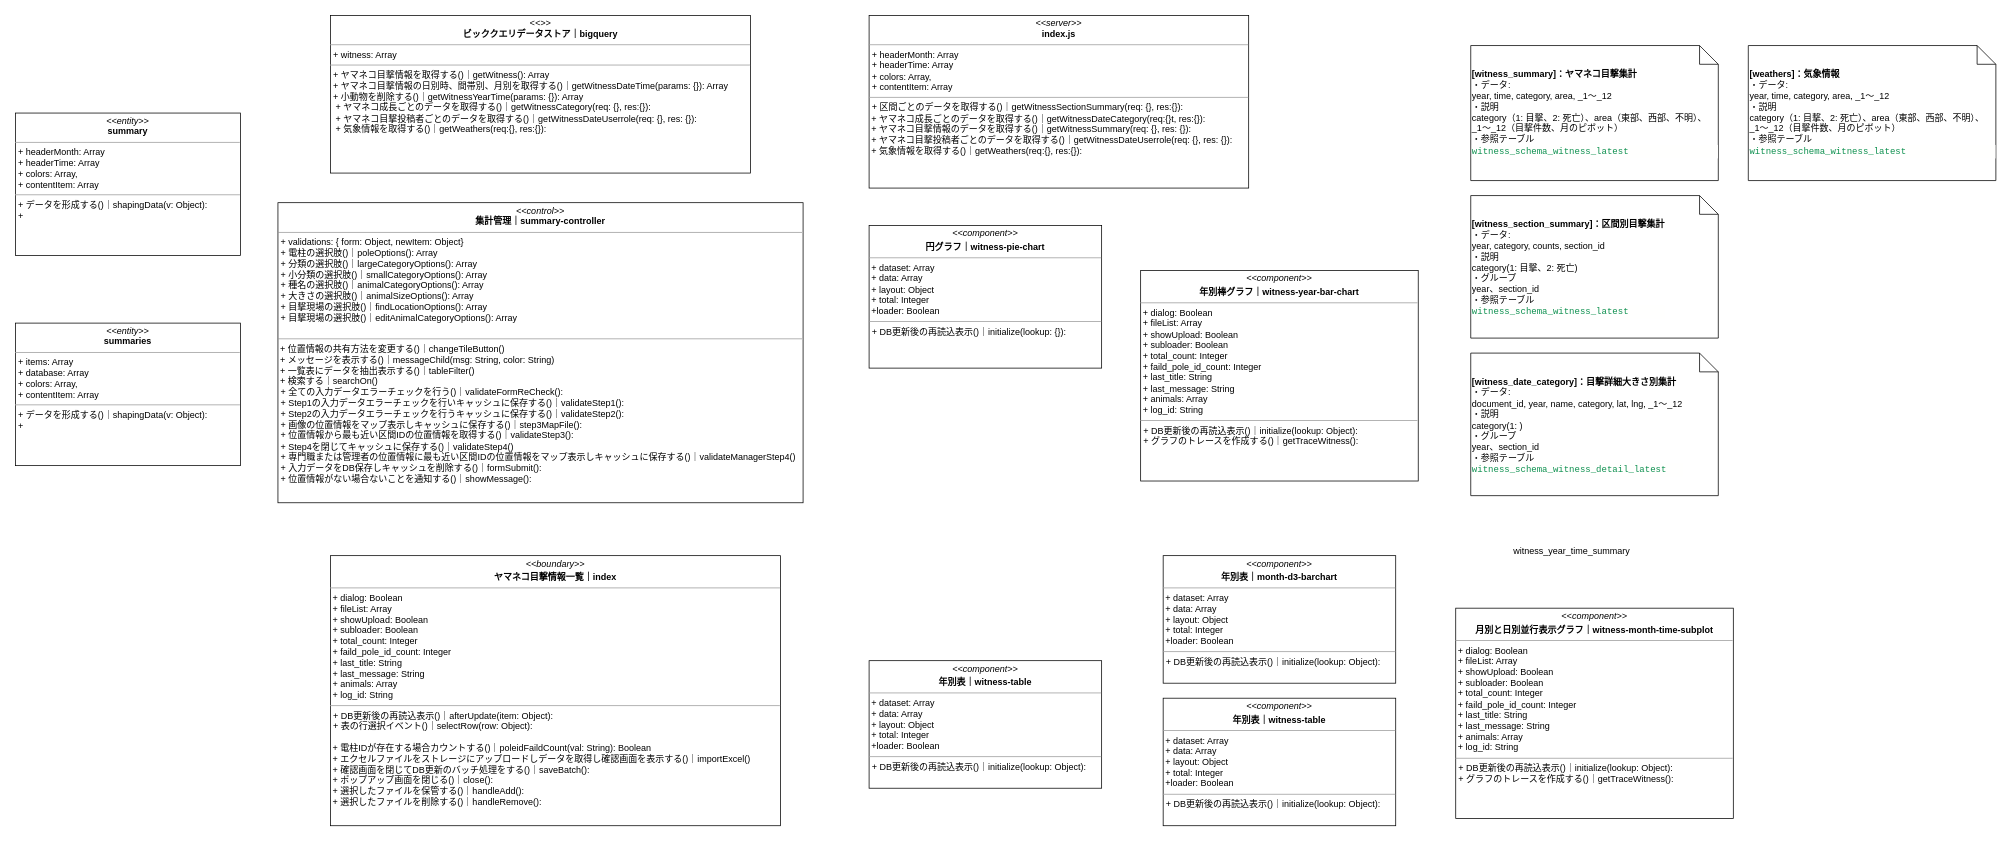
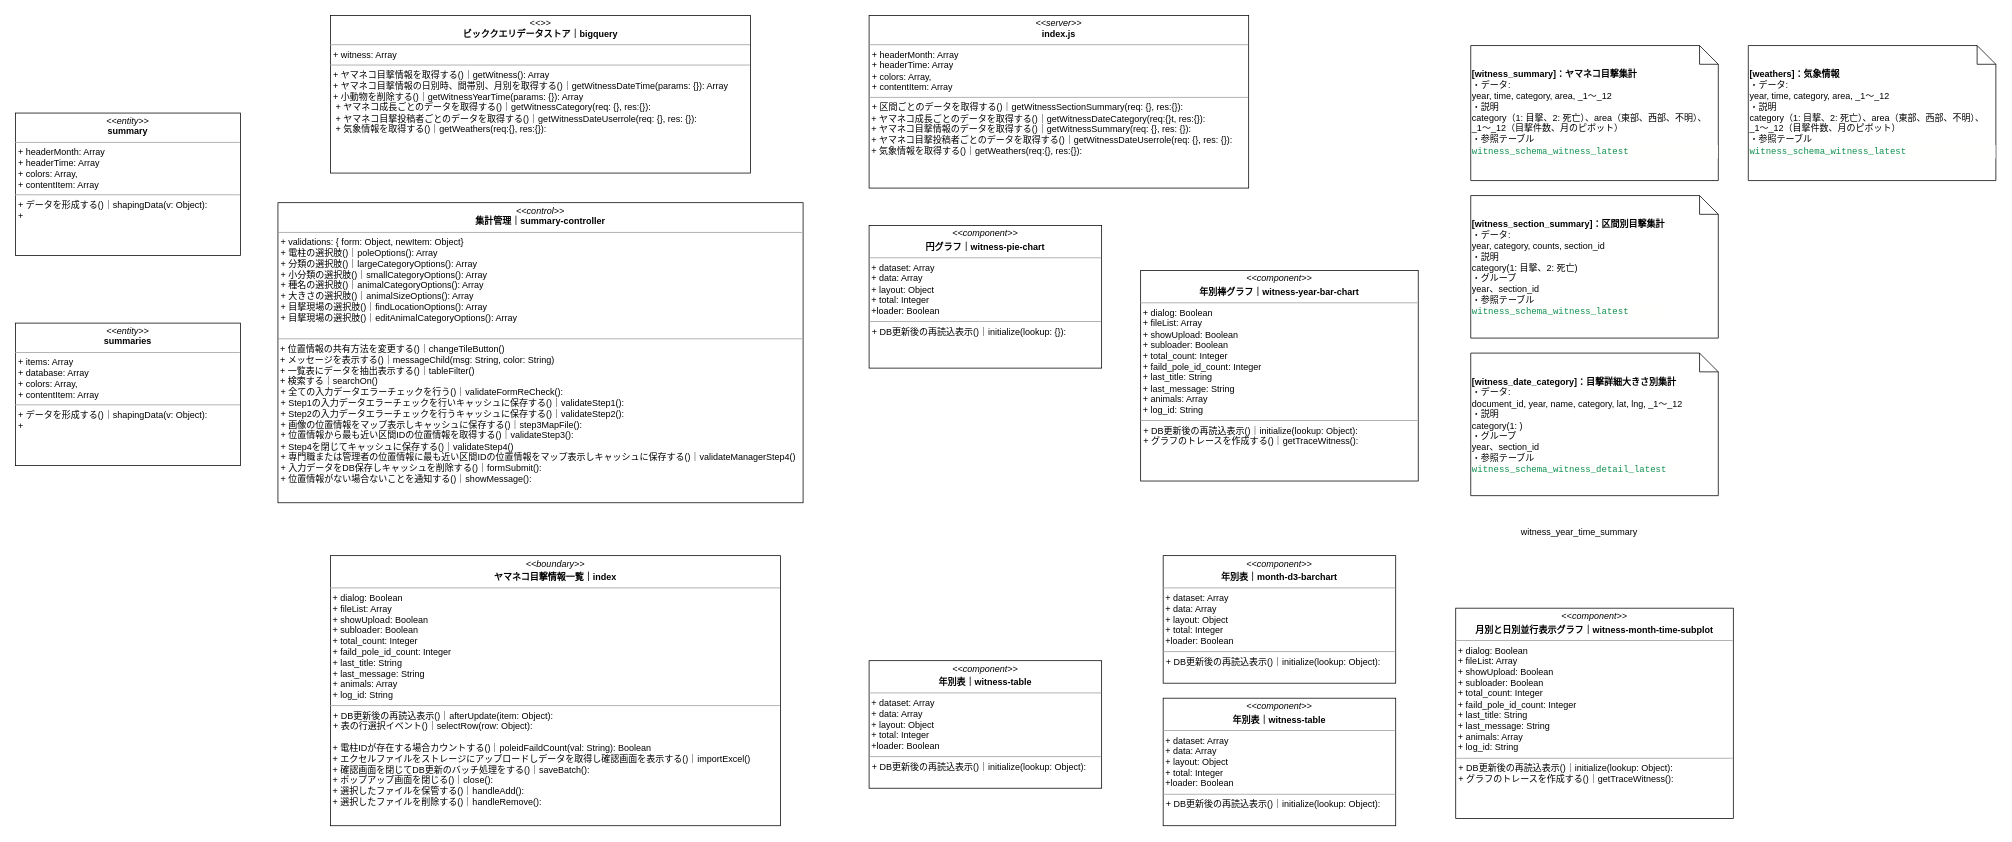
node "witness_year_time_summary": moved (1594, 552) -> (1602, 533)
